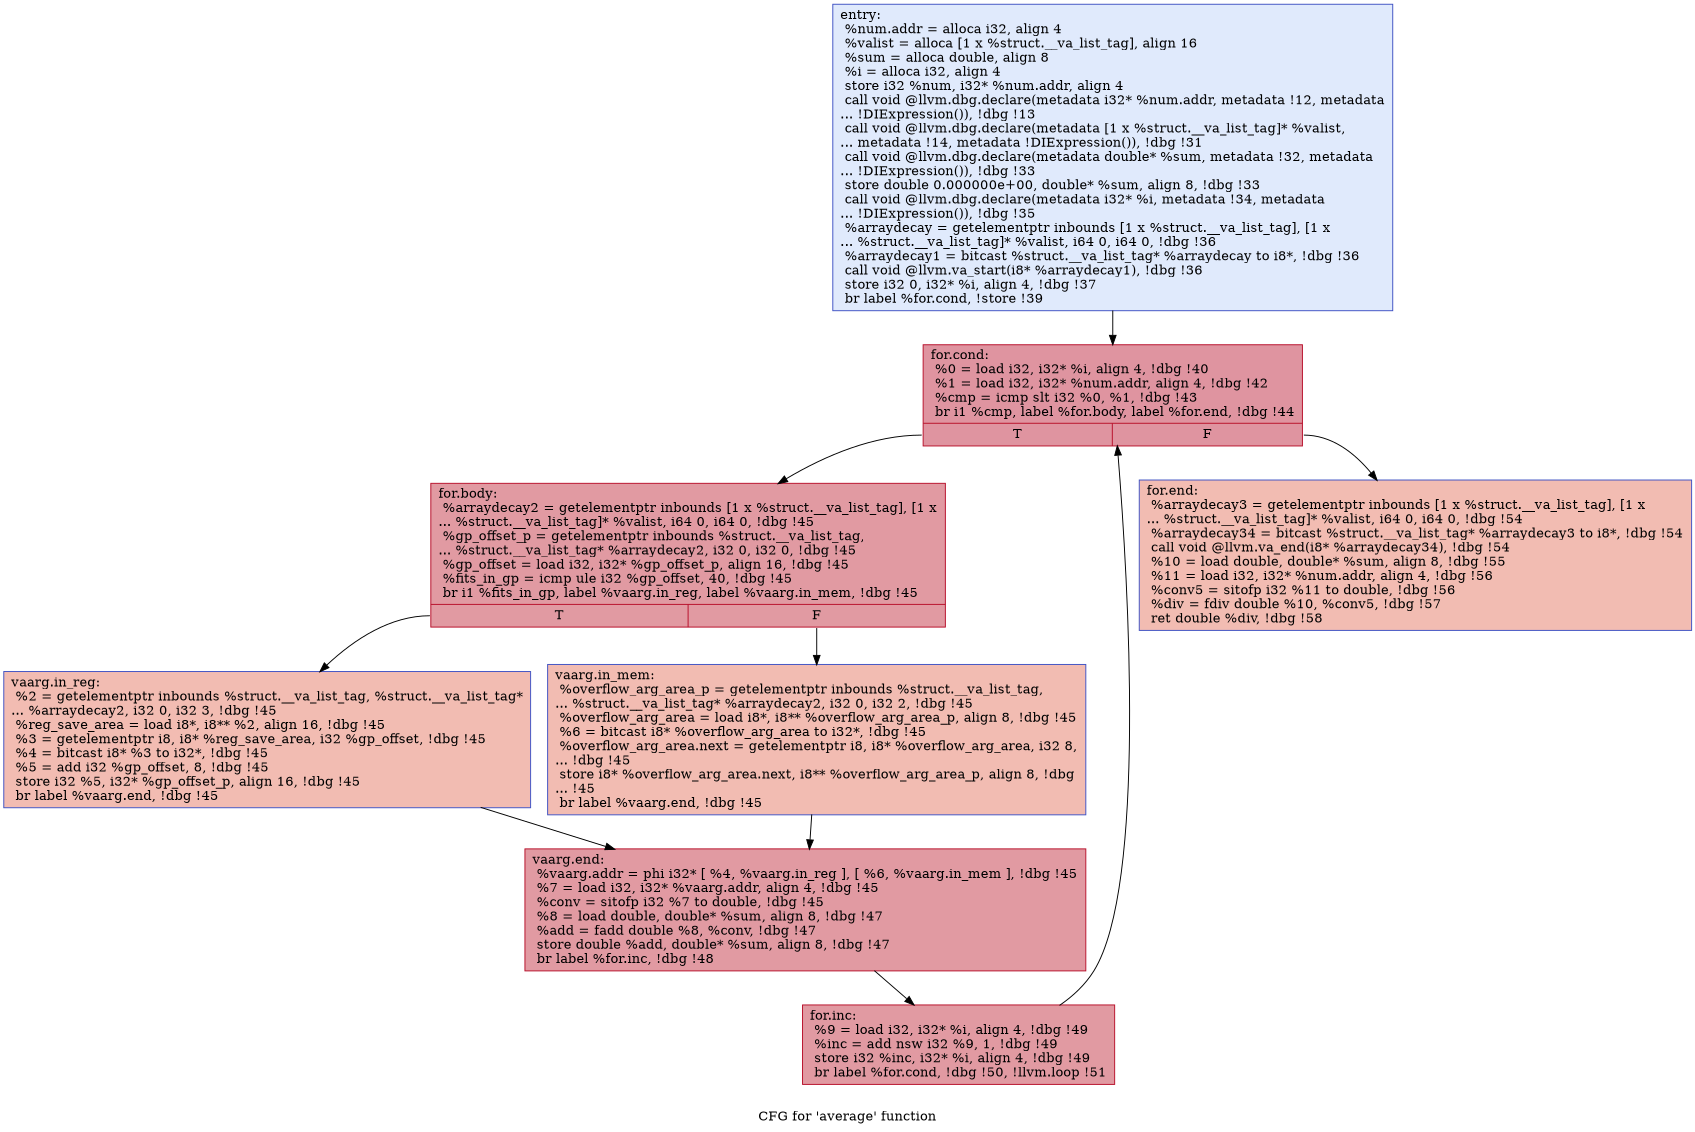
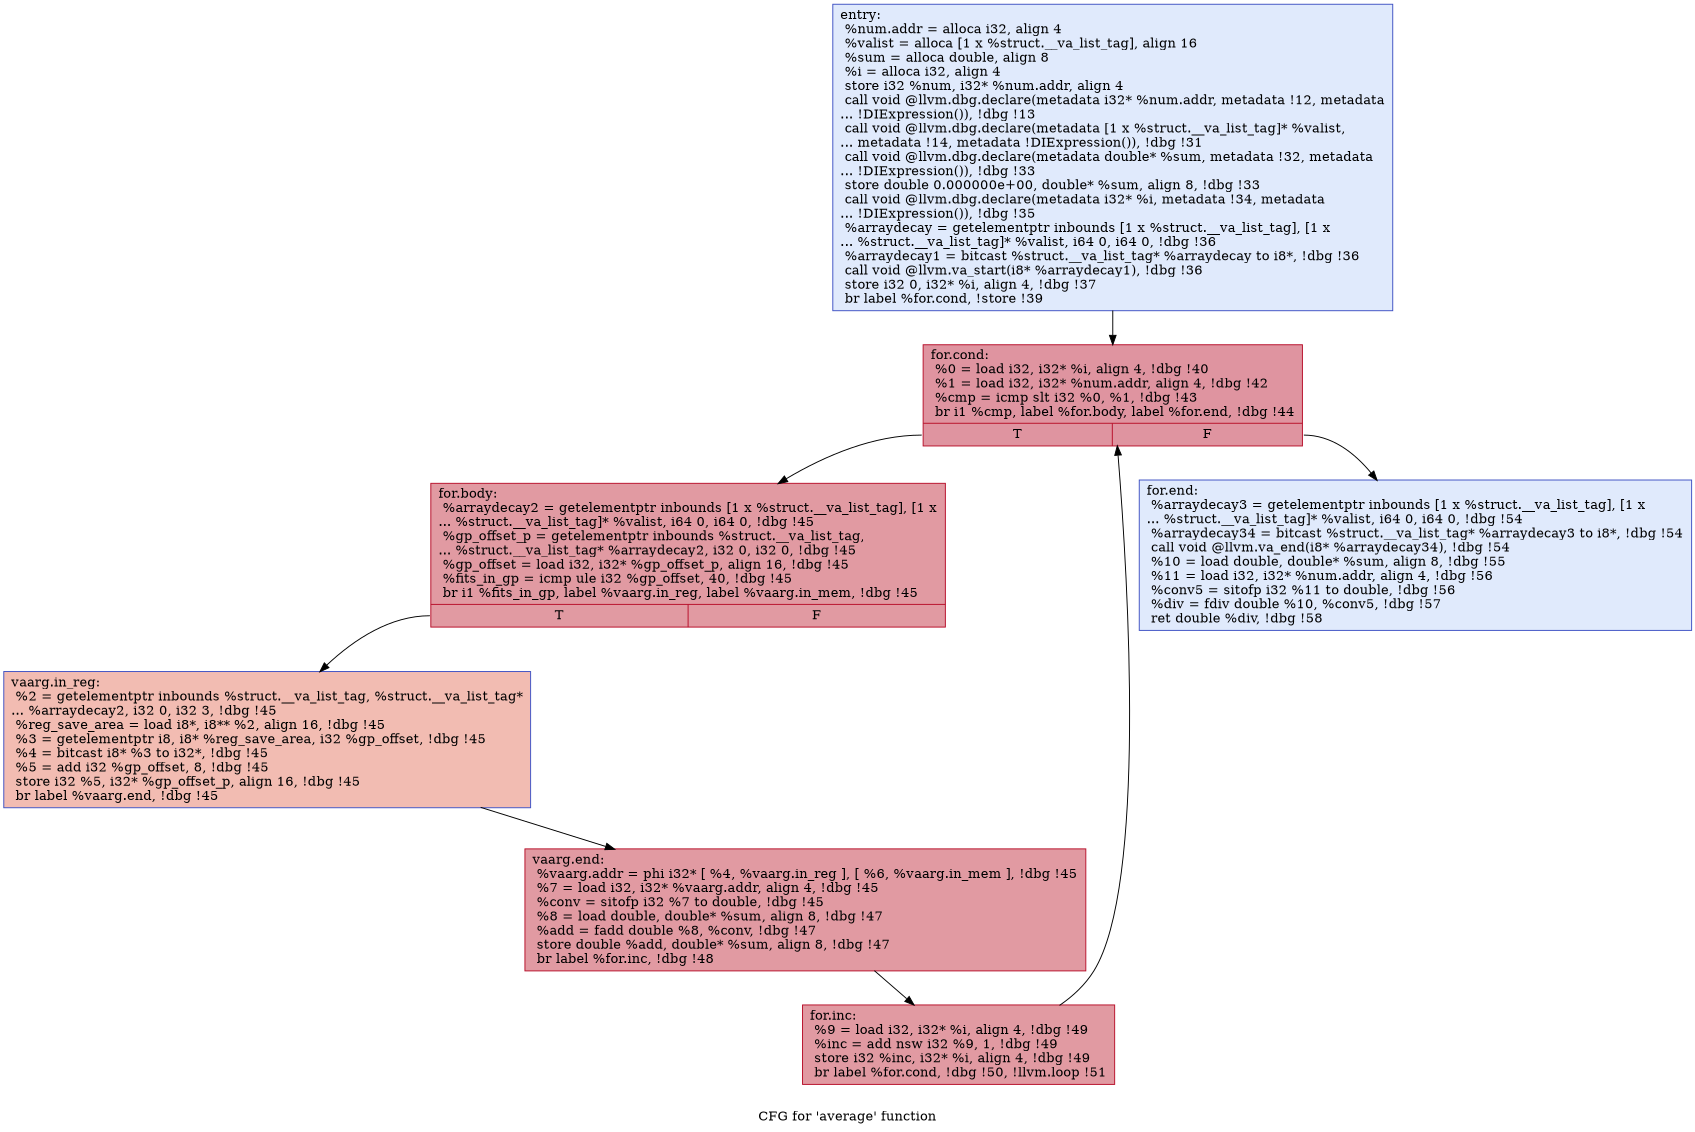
node "for.end:": fillcolor #e1675170 -> #b9d0f970
node "vaarg.in_mem:": removed
